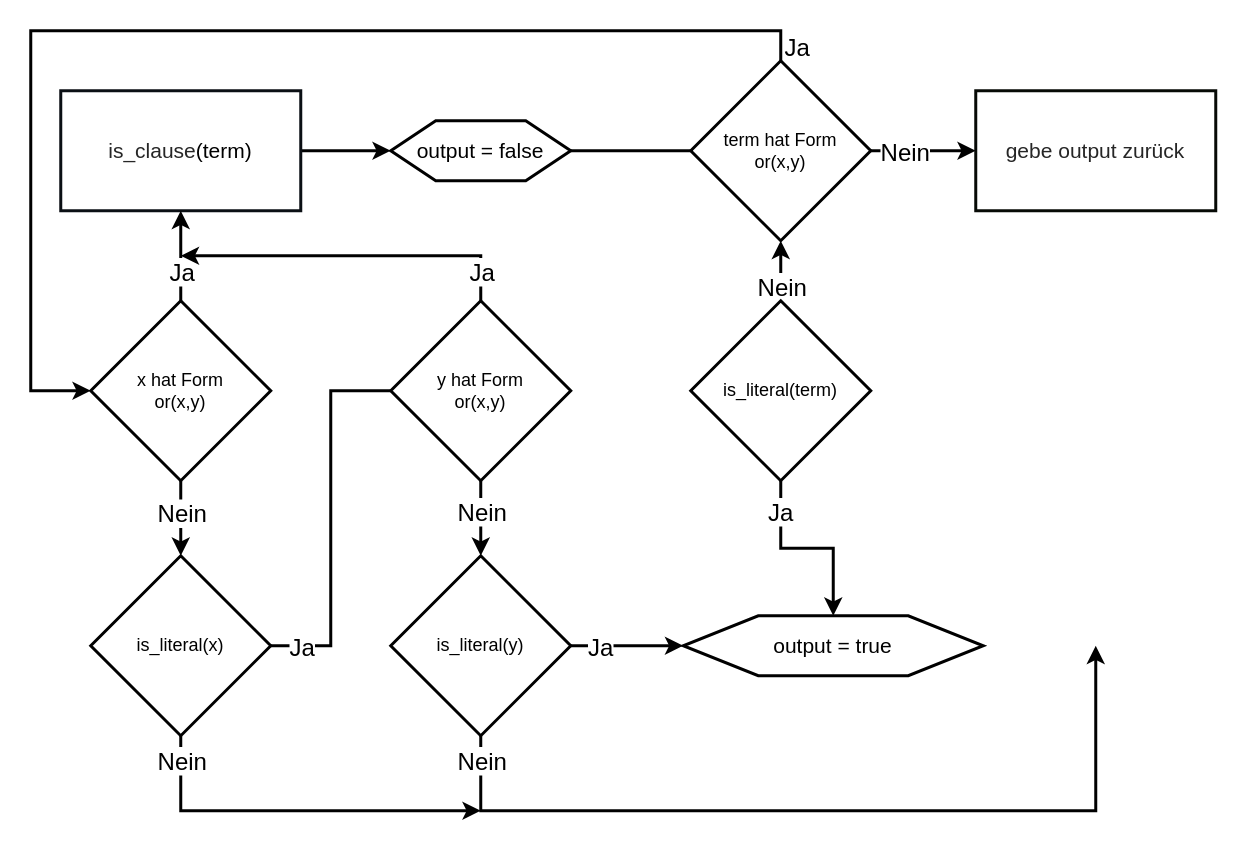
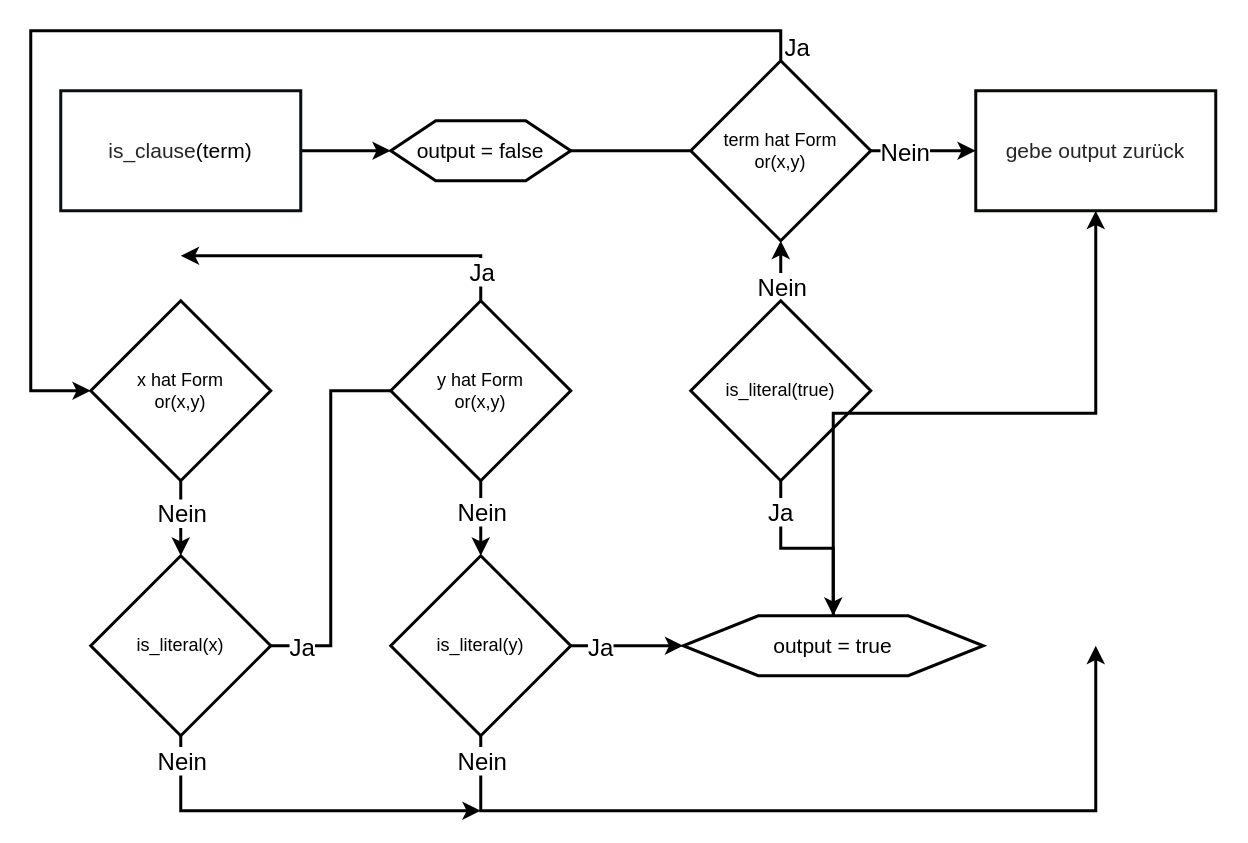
edge "x hat Form or(x,y)" -> "is_clause(term)": removed, label "Ja"
node "is_literal(term)": label "is_literal(term)" -> "is_literal(true)"
edge "output = true" -> "gebe output zurück": added
